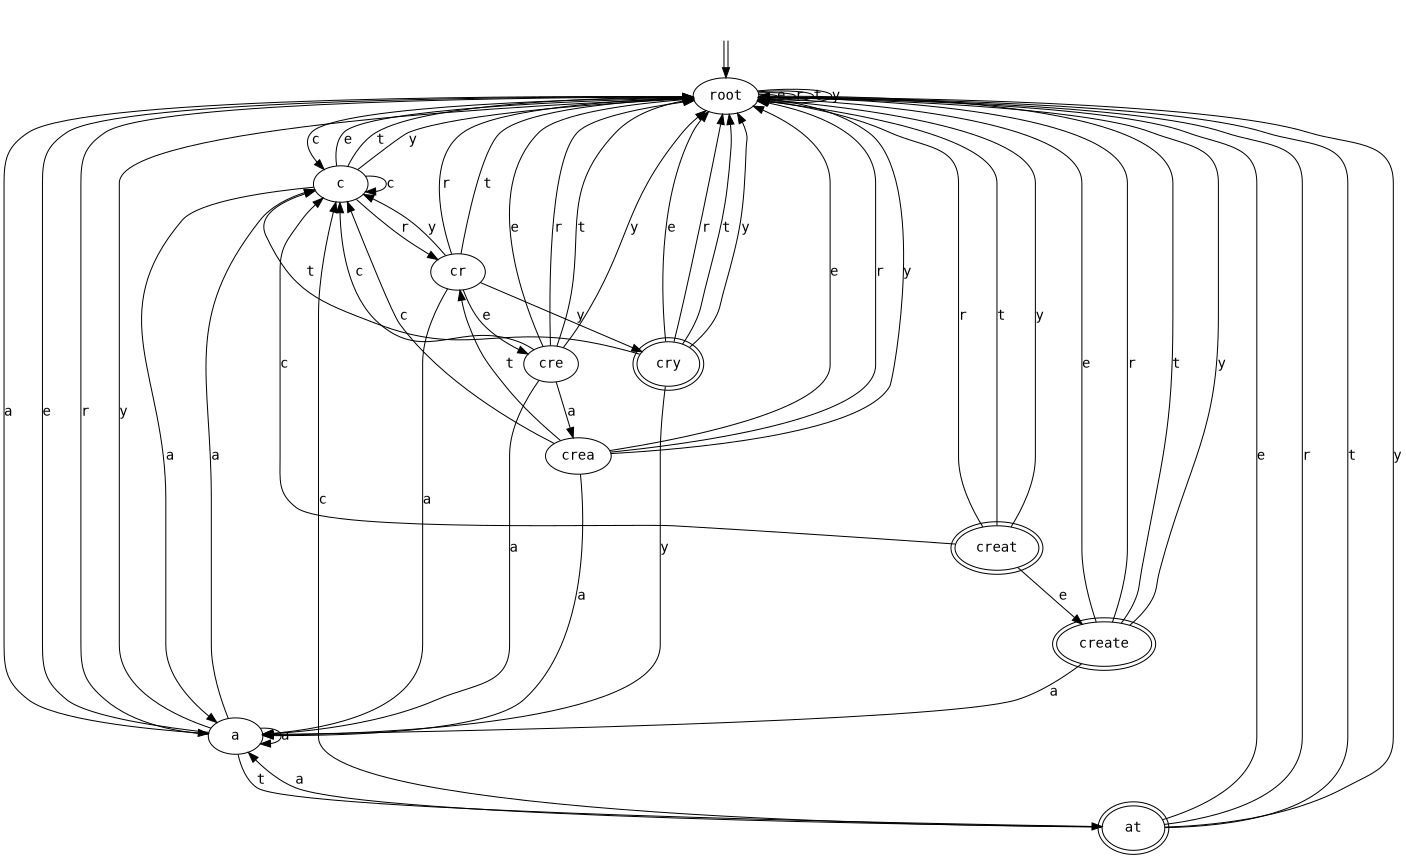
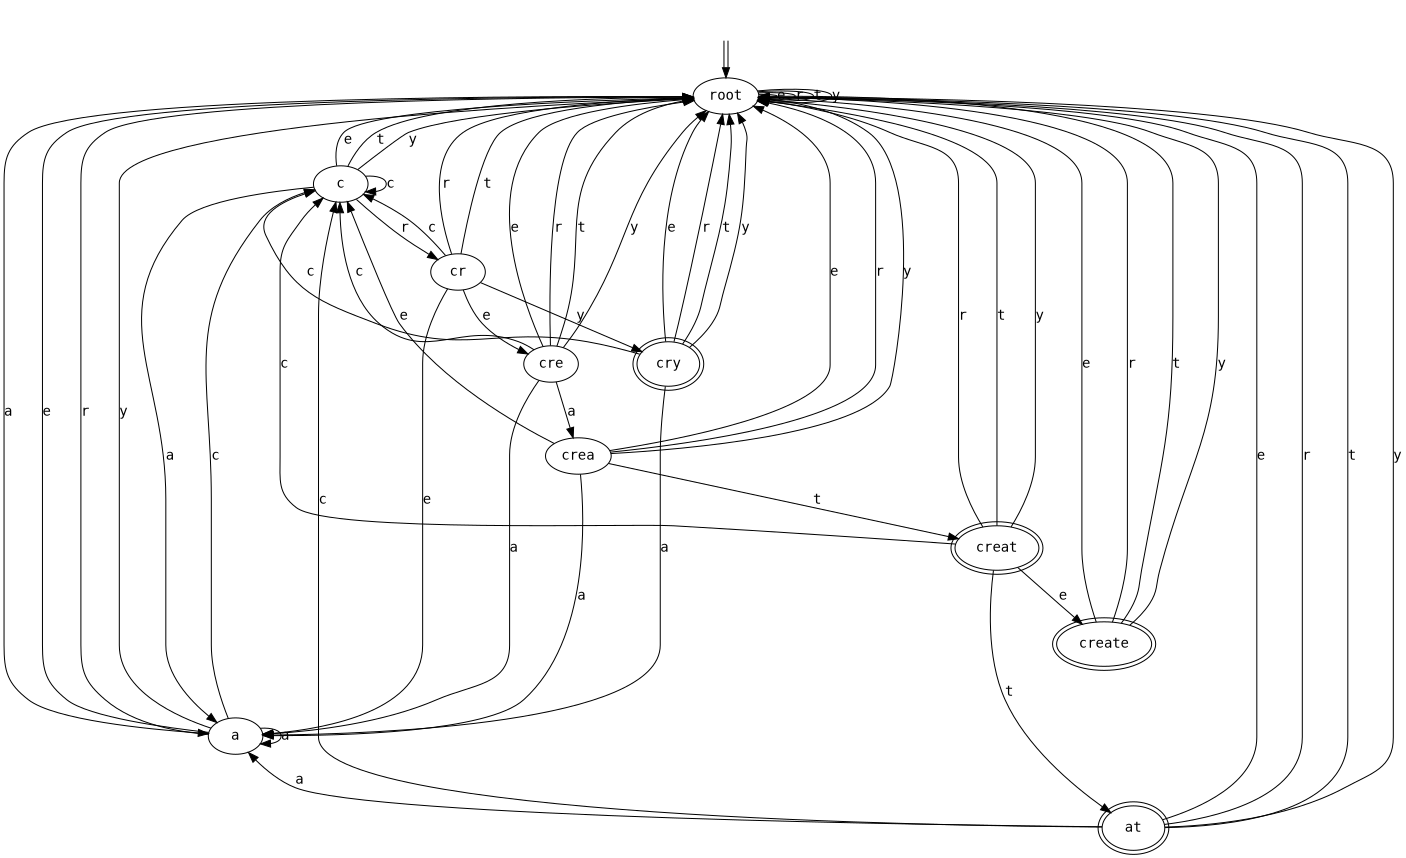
edge "root" -> "c": removed, label "c"
edge "cr" -> "c": label "y" -> "c"
edge "cry" -> "c": label "t" -> "c"
edge "crea" -> "c": label "c" -> "e"
edge "crea" -> "cr": now "crea" -> "creat"
edge "a" -> "c": label "a" -> "c"
edge "cr" -> "a": label "a" -> "e"
edge "cry" -> "a": label "y" -> "a"
edge "create" -> "a": removed, label "a"
edge "a" -> "at": now "creat" -> "at"
